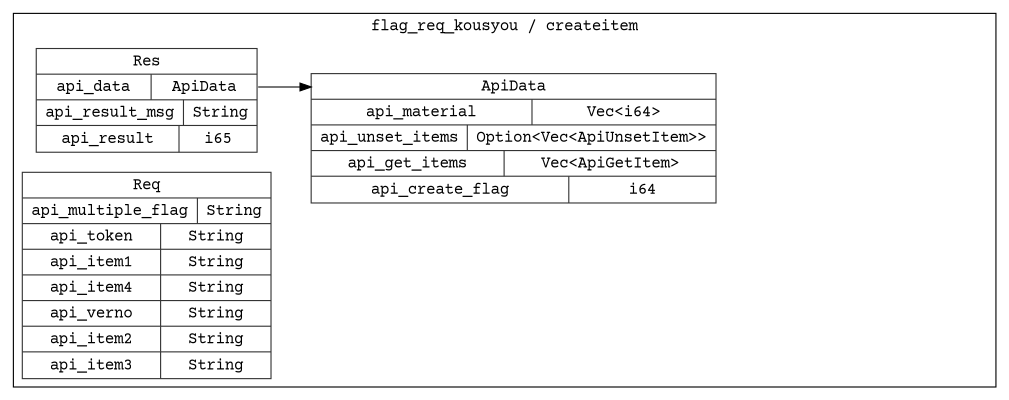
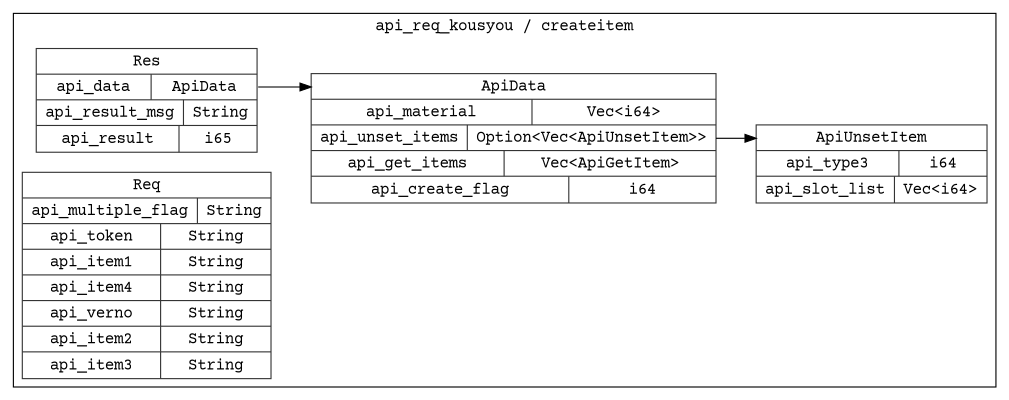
cluster "flag_req_kousyou / createitem": label "flag_req_kousyou / createitem" -> "api_req_kousyou / createitem"
node "ApiUnsetItem": added
